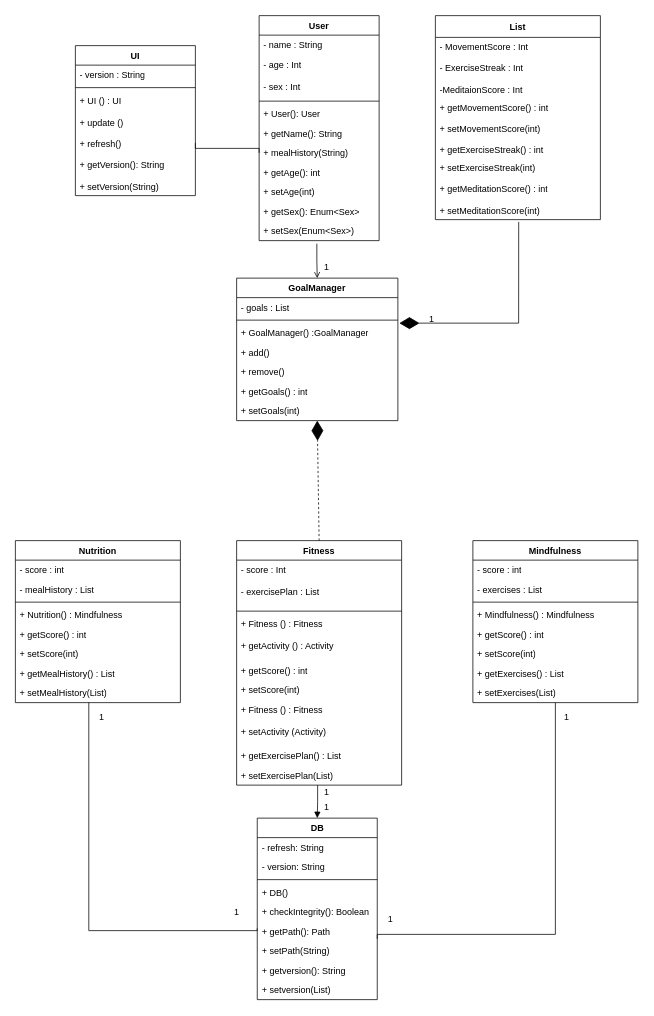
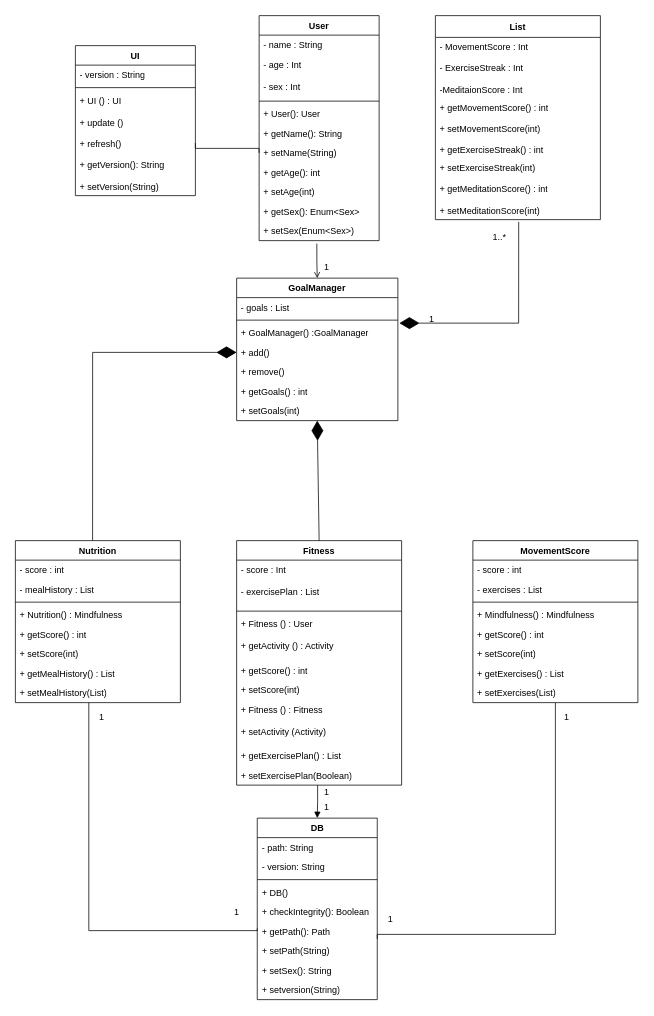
node "+ mealHistory(String)": label "+ mealHistory(String)" -> "+ setName(String)"
node "1..*": added
edge "Nutrition" -> "+ add()": added
edge "Fitness" -> "GoalManager": style dashed -> solid
node "Mindfulness": label "Mindfulness" -> "MovementScore"
node "+ Fitness () : Fitness + getActivity () : Activity": label "+ Fitness () : Fitness + getActivity () : Activity" -> "+ Fitness () : User + getActivity () : Activity"
node "+ setExercisePlan(List)": label "+ setExercisePlan(List)" -> "+ setExercisePlan(Boolean)"
node "- refresh: String": label "- refresh: String" -> "- path: String"
node "+ getversion(): String": label "+ getversion(): String" -> "+ setSex(): String"
node "+ setversion(List)": label "+ setversion(List)" -> "+ setversion(String)"
